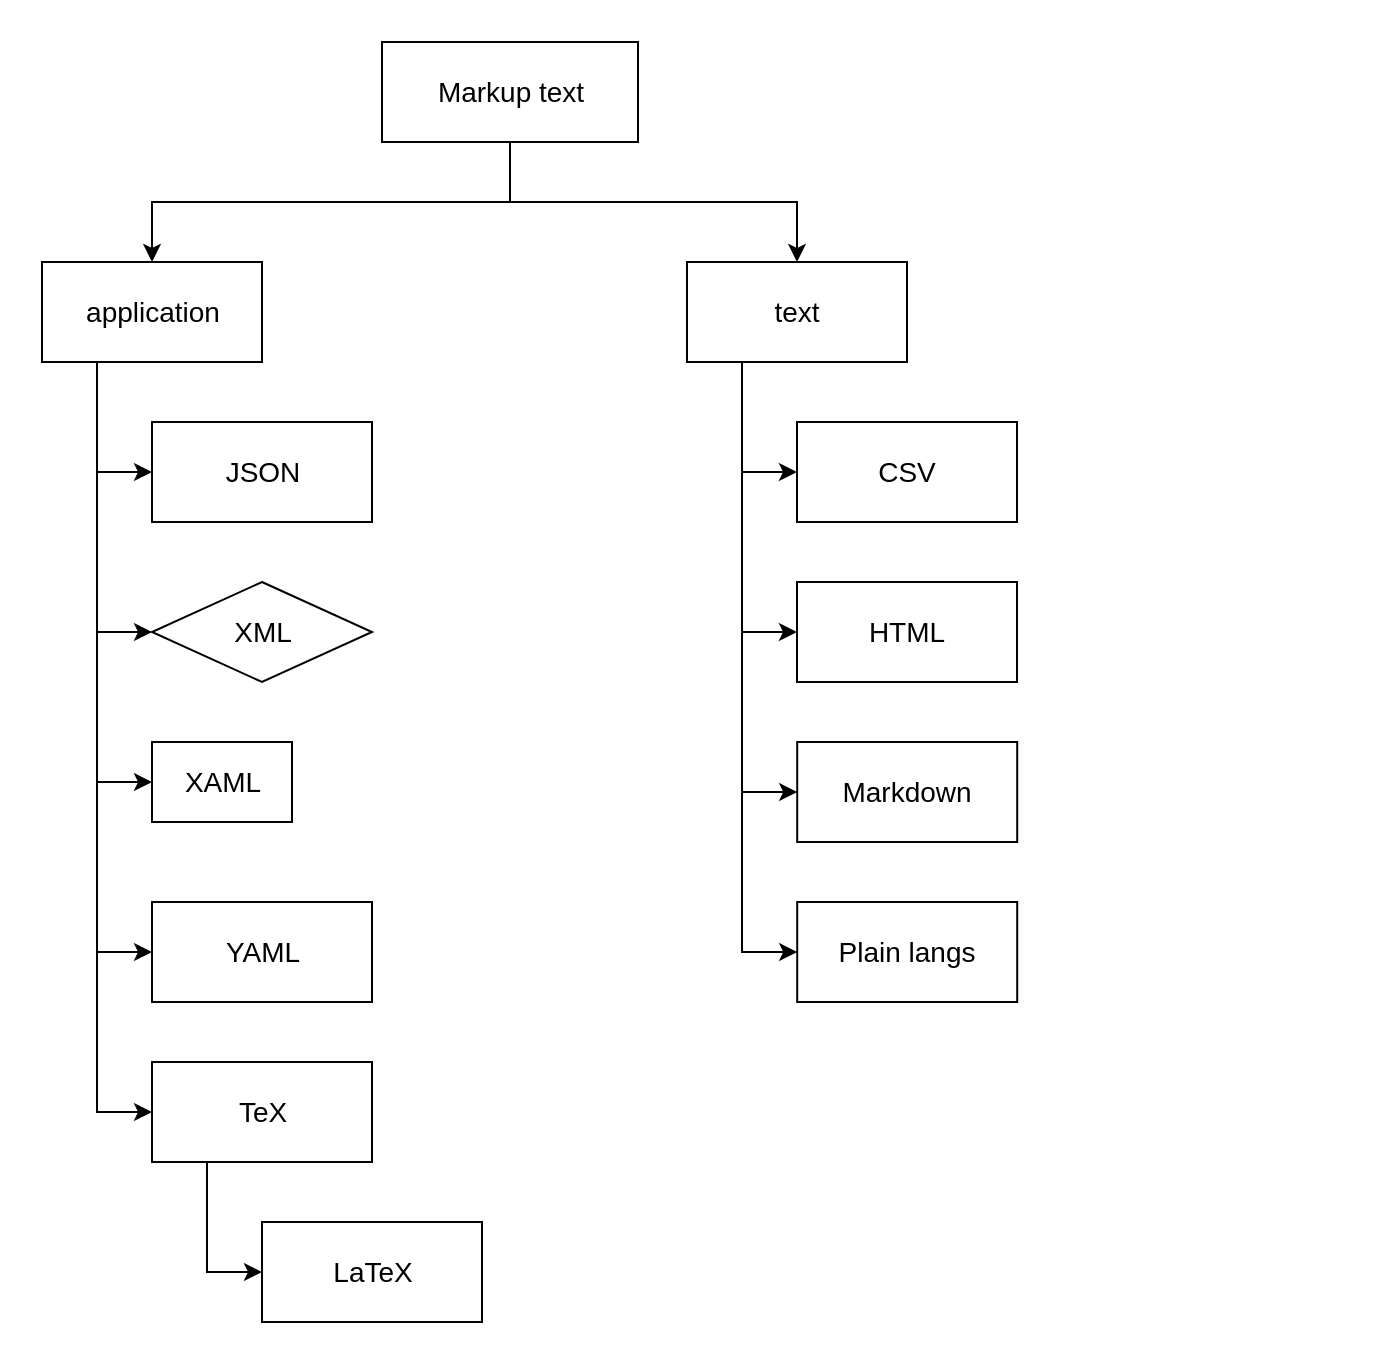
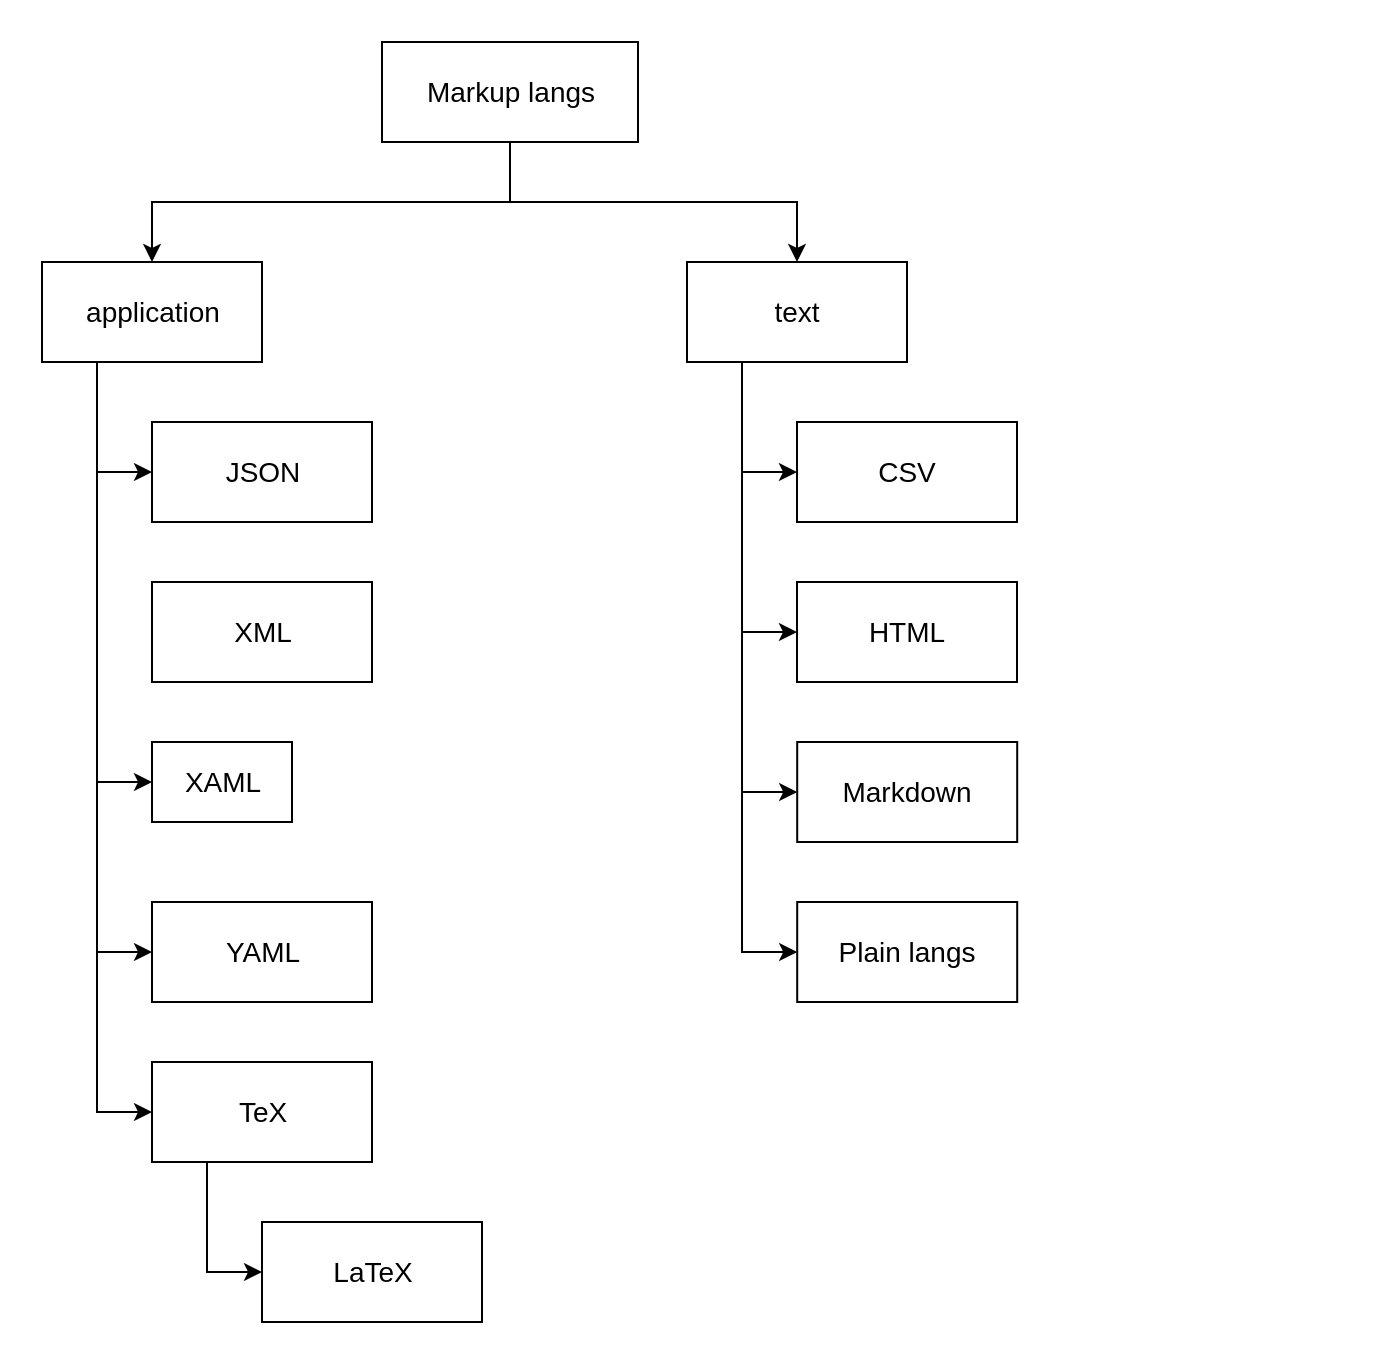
node "Markup text": label "Markup text" -> "Markup langs"
edge "application" -> "XML": removed
node "XML": shape diamond -> rectangle
